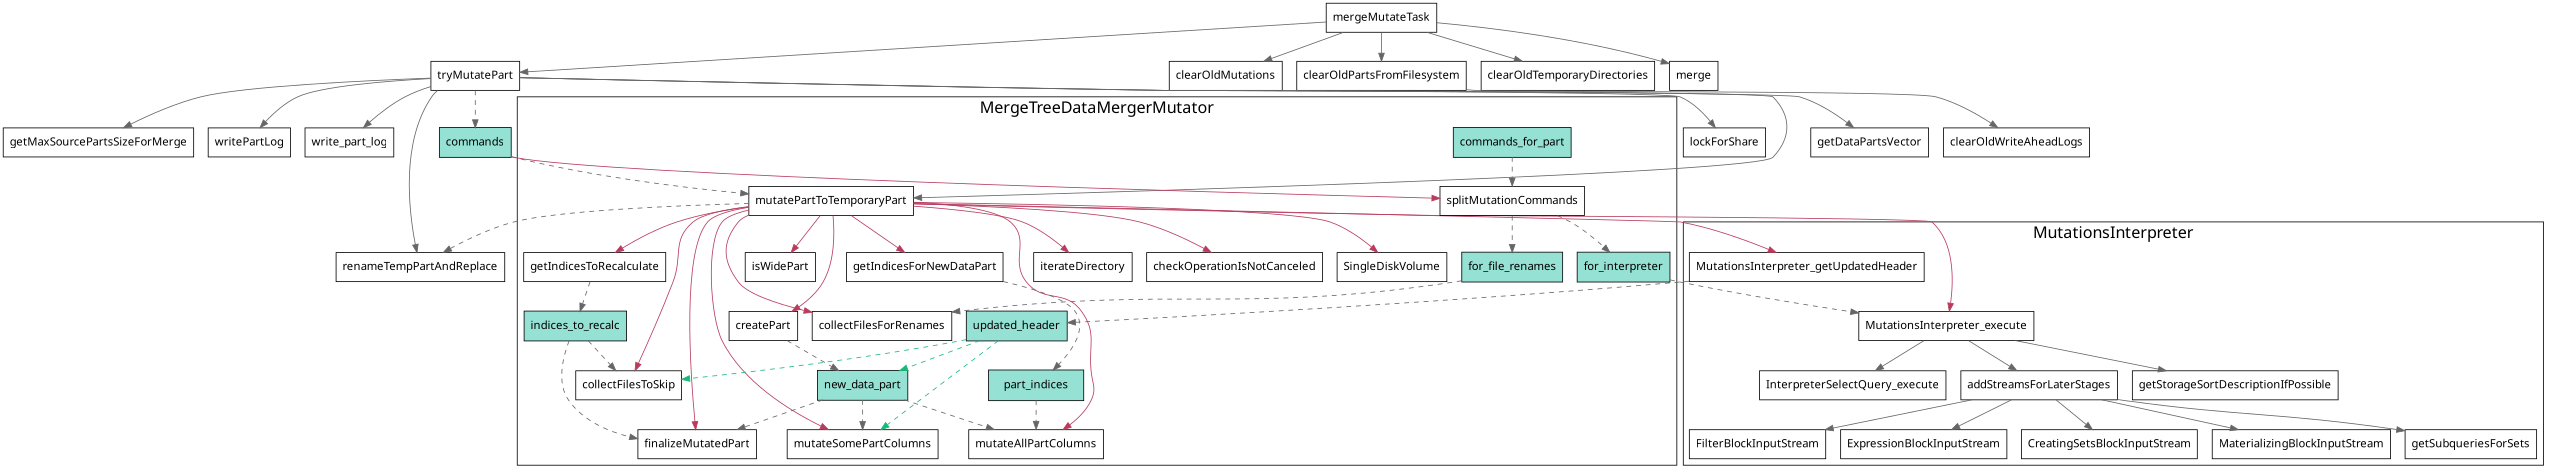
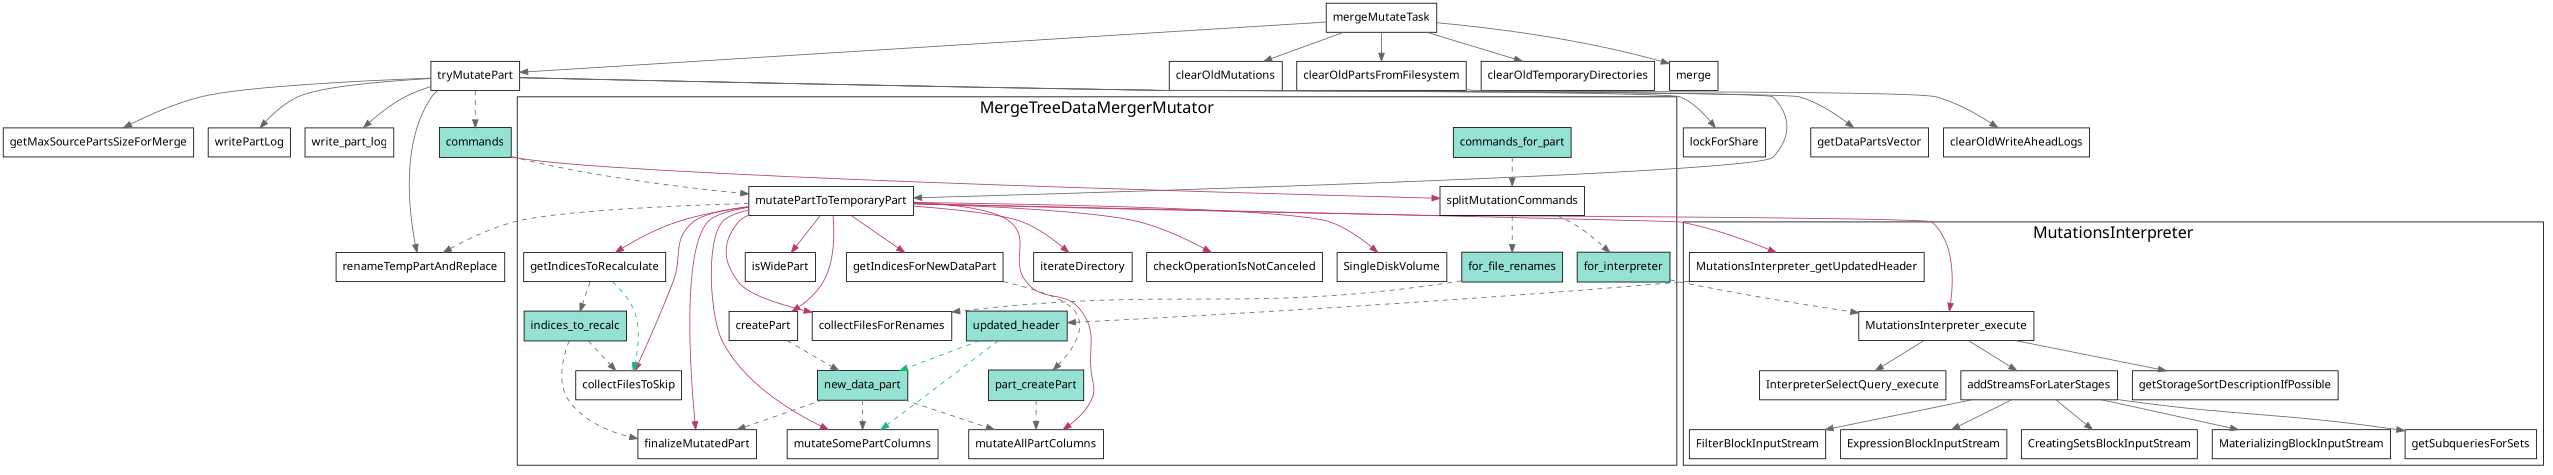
edge "updated_header" -> "collectFilesToSkip": now "getIndicesToRecalculate" -> "collectFilesToSkip"
node "part_indices": label "part_indices" -> "part_createPart"
